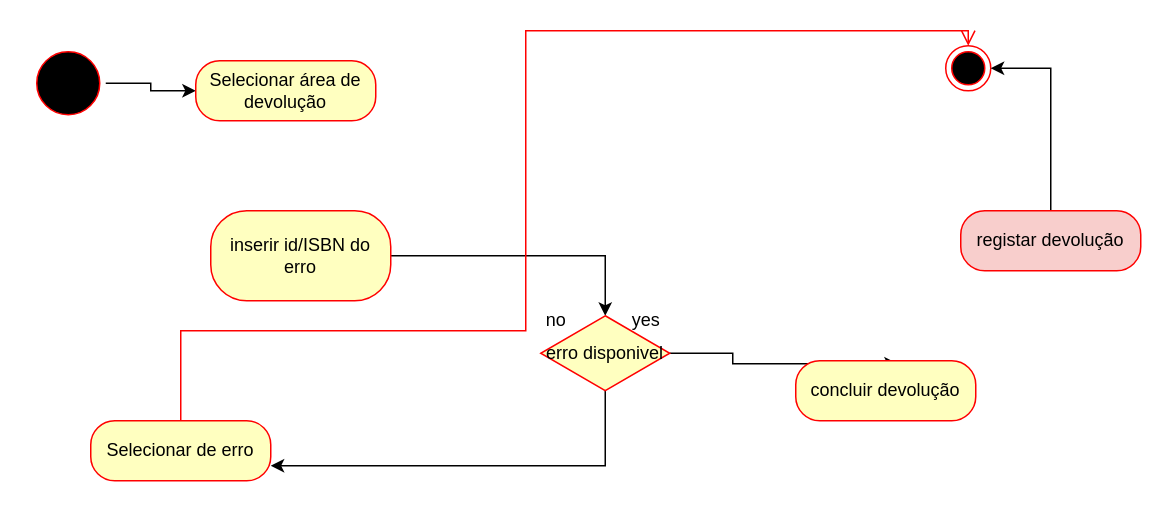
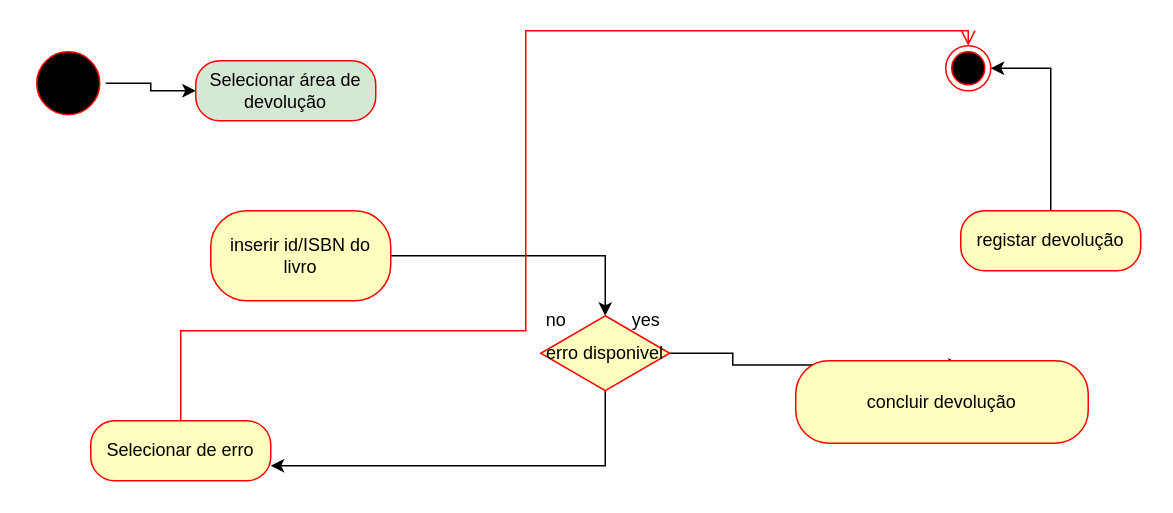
node "Selecionar área de devolução": fillcolor #ffffc0 -> #d5e8d4
node "registar devolução": fillcolor #f8cecc -> #ffffc0
node "inserir id/ISBN do erro": label "inserir id/ISBN do erro" -> "inserir id/ISBN do livro"
node "concluir devolução": size 180x60 -> 293x83
